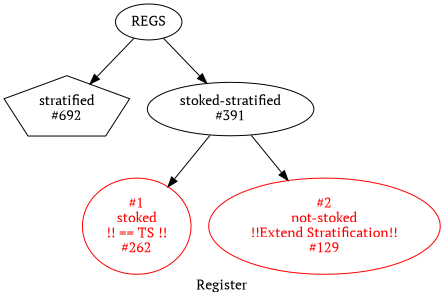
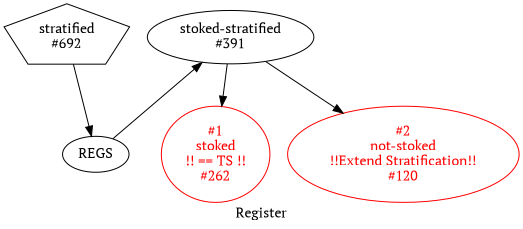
edge "REGS" -> "stratified #692": reversed
node "#2 not-stoked !!Extend Stratification!! #129": label "#2 not-stoked !!Extend Stratification!! #129" -> "#2 not-stoked !!Extend Stratification!! #120"
